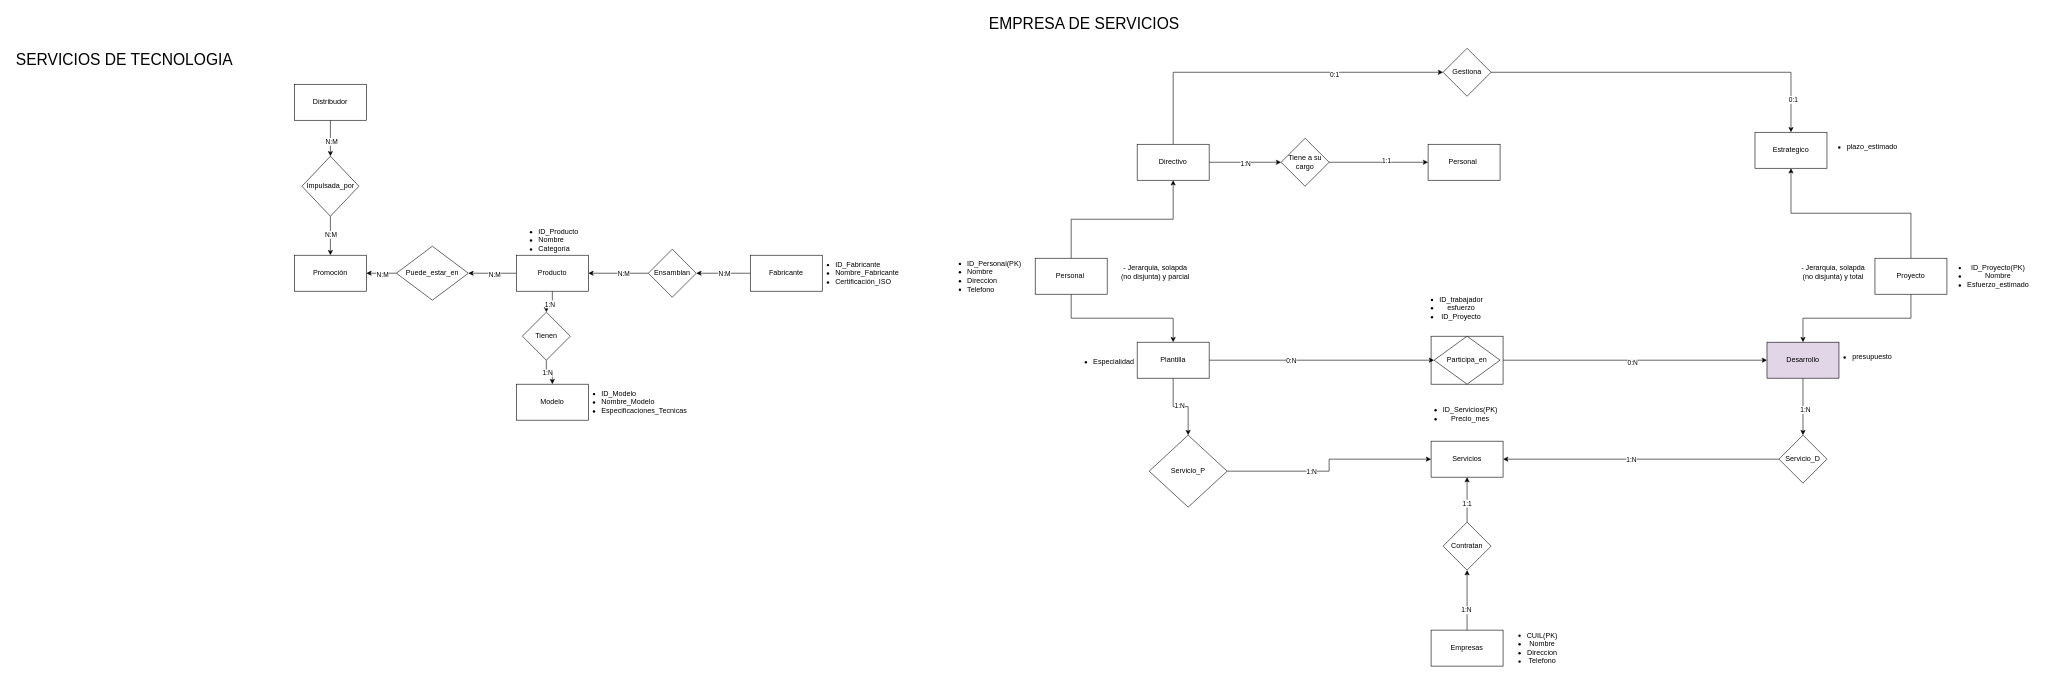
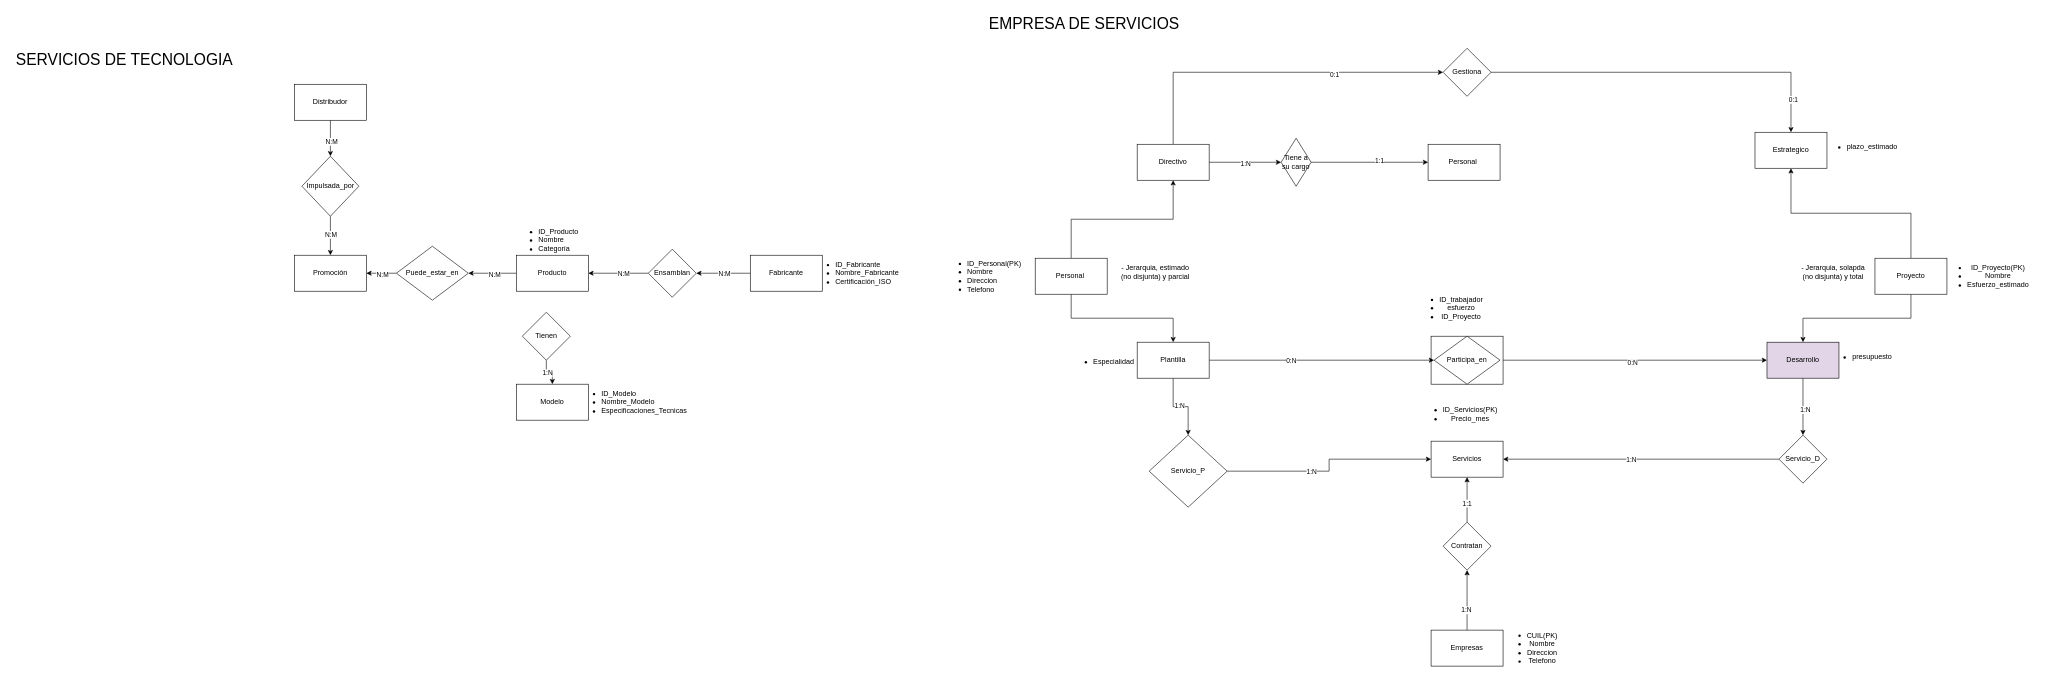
node "Tiene a su cargo": size 48x48 -> 30x48
node "- Jerarquia, solapda (no disjunta) y parcial": label "- Jerarquia, solapda (no disjunta) y parcial" -> "- Jerarquia, estimado (no disjunta) y parcial"
edge "Producto" -> "Tienen": removed, label "1:N"
